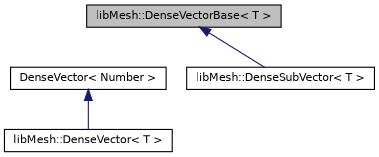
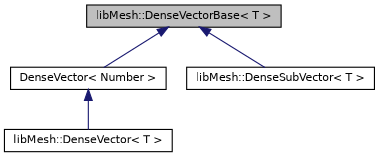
edge "DenseVector< Number >" -> "libMesh::DenseVectorBase< T >": added
